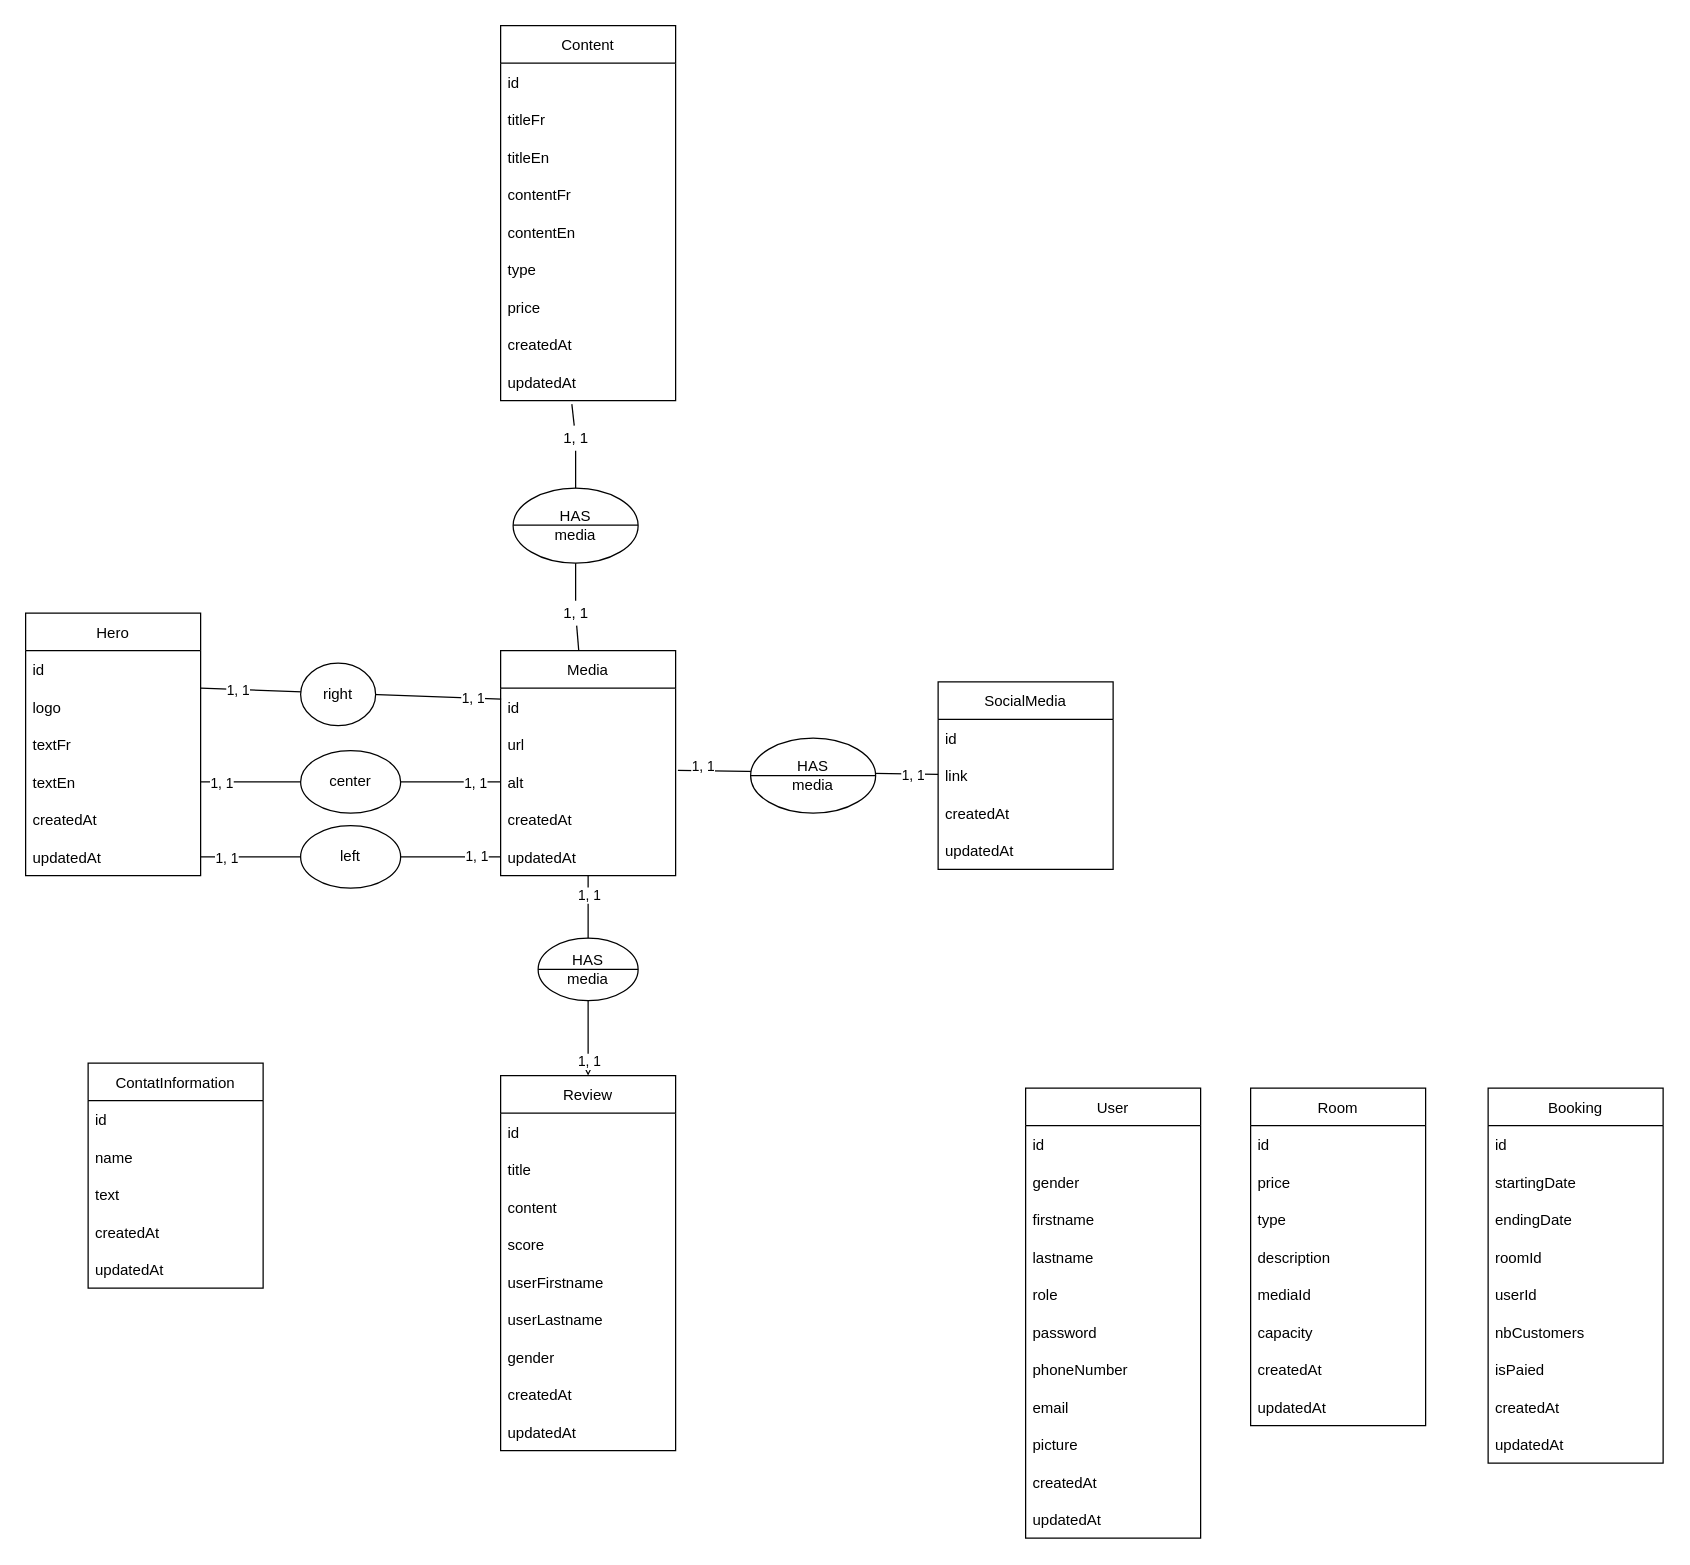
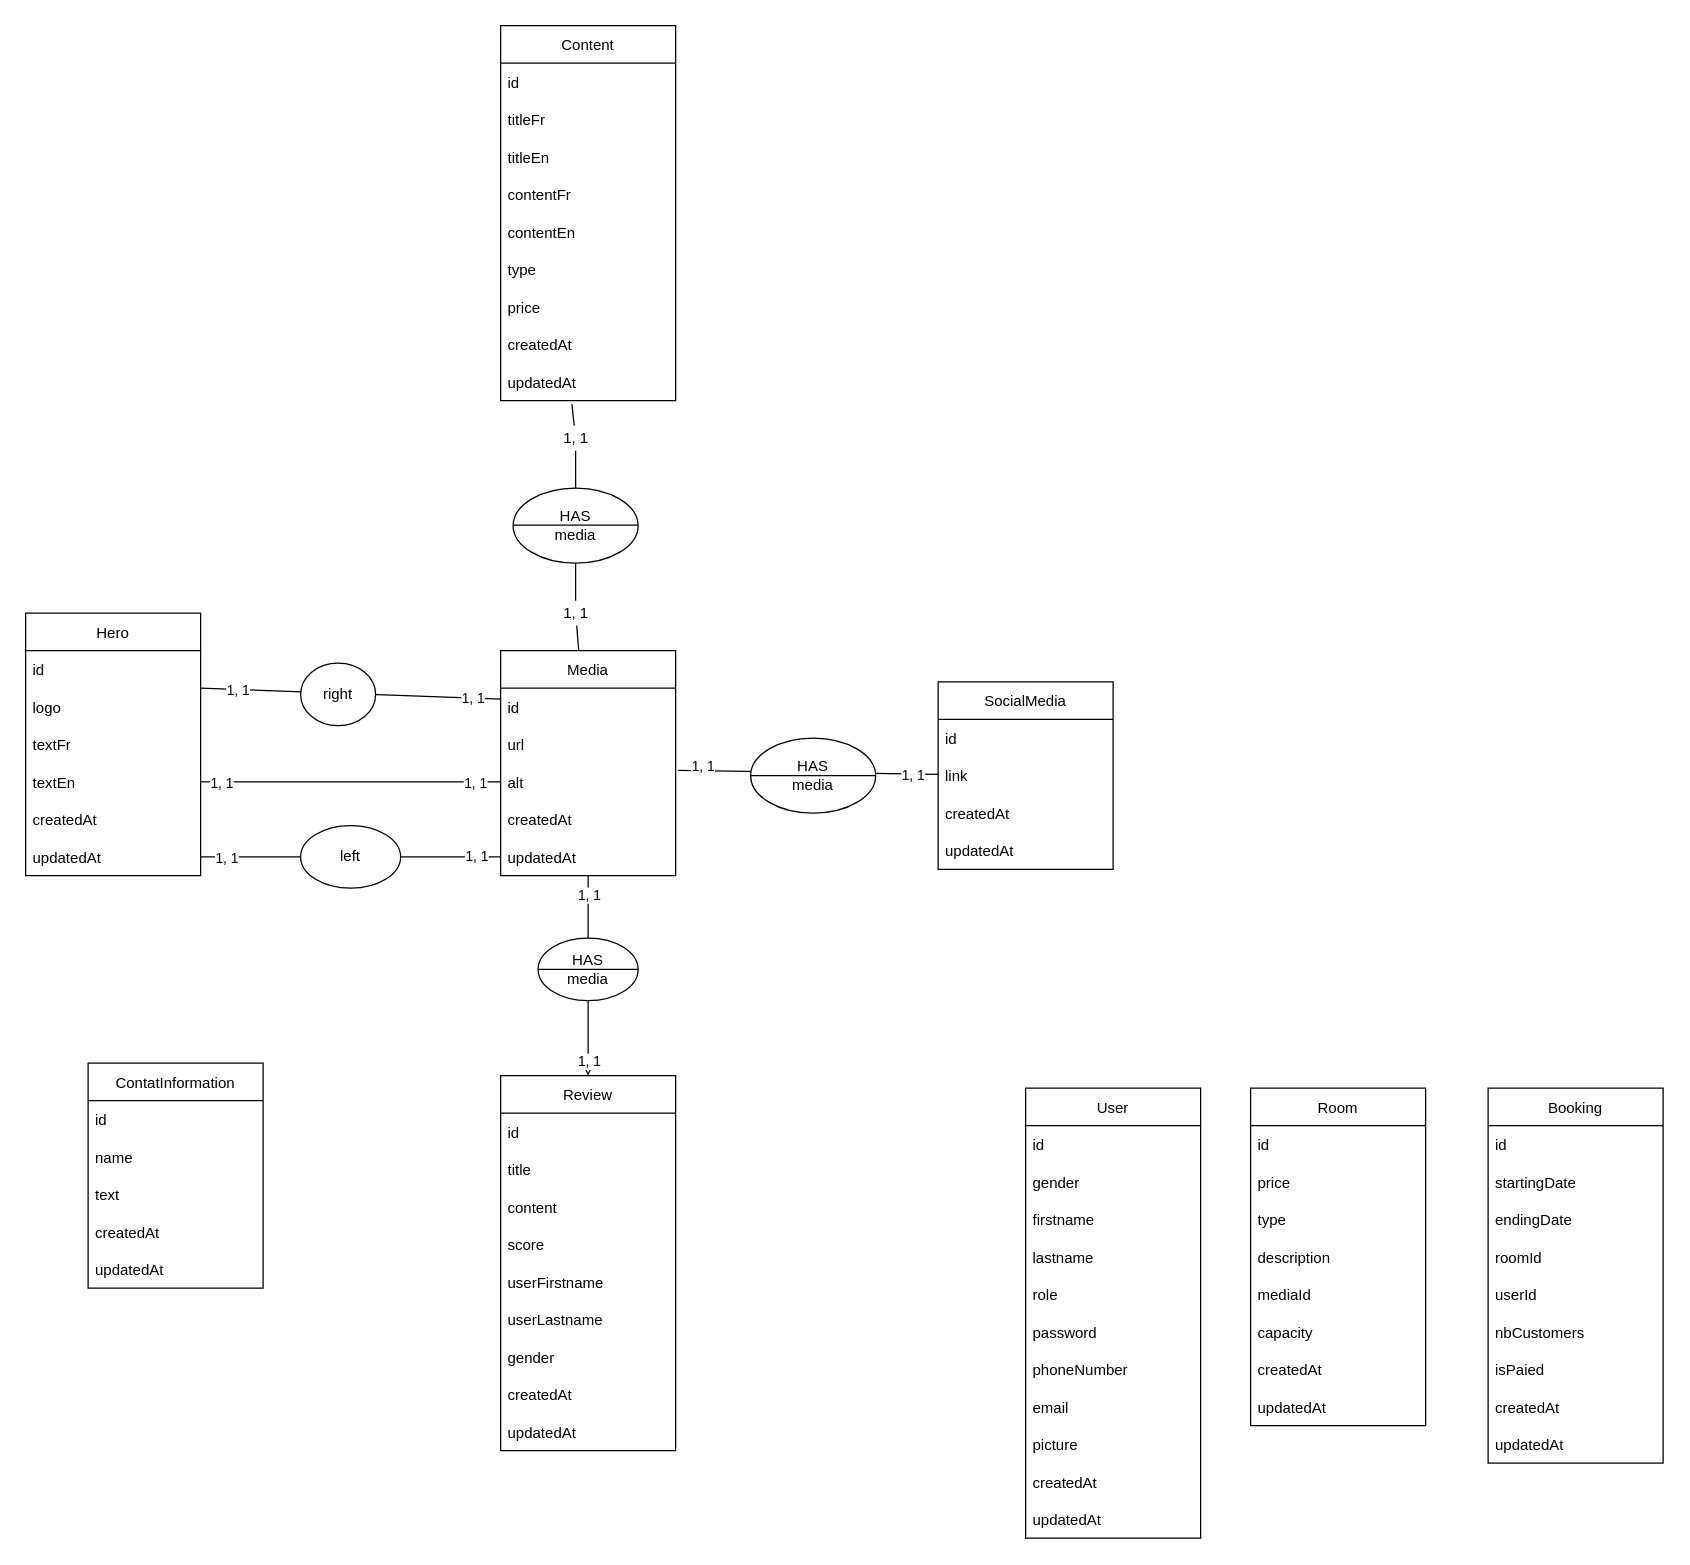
node "center": removed
